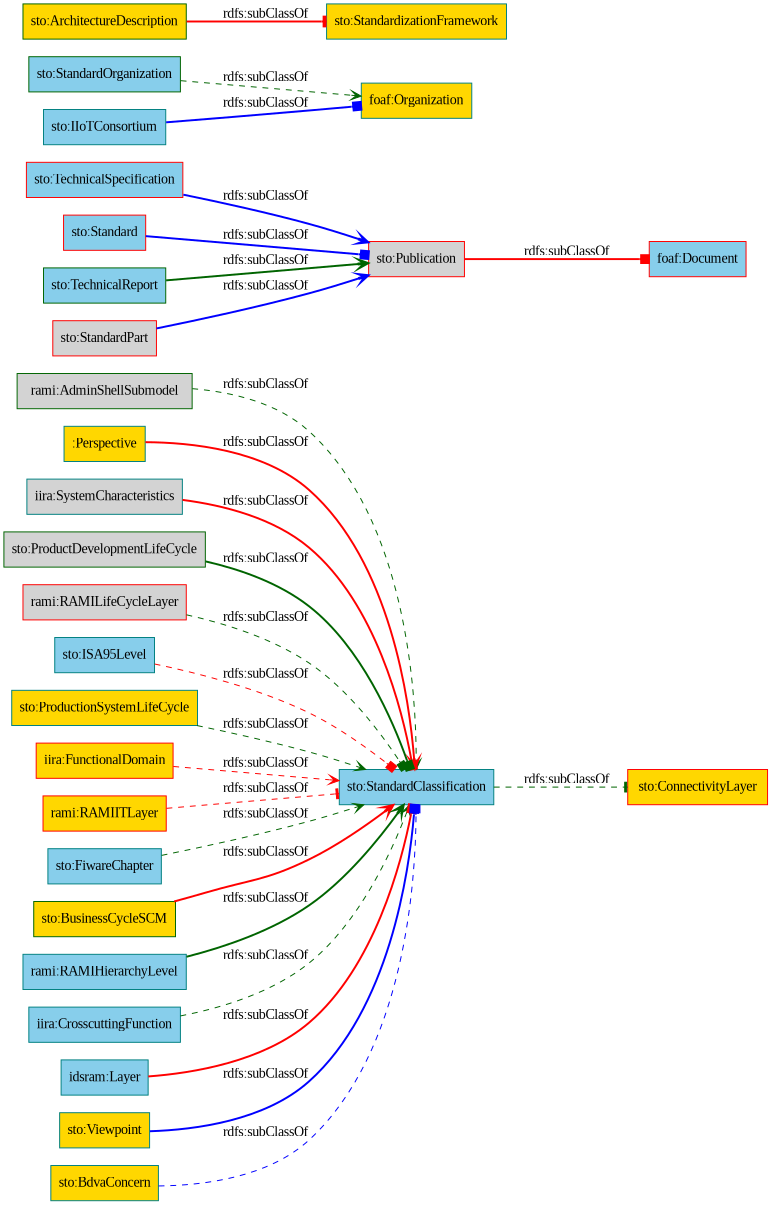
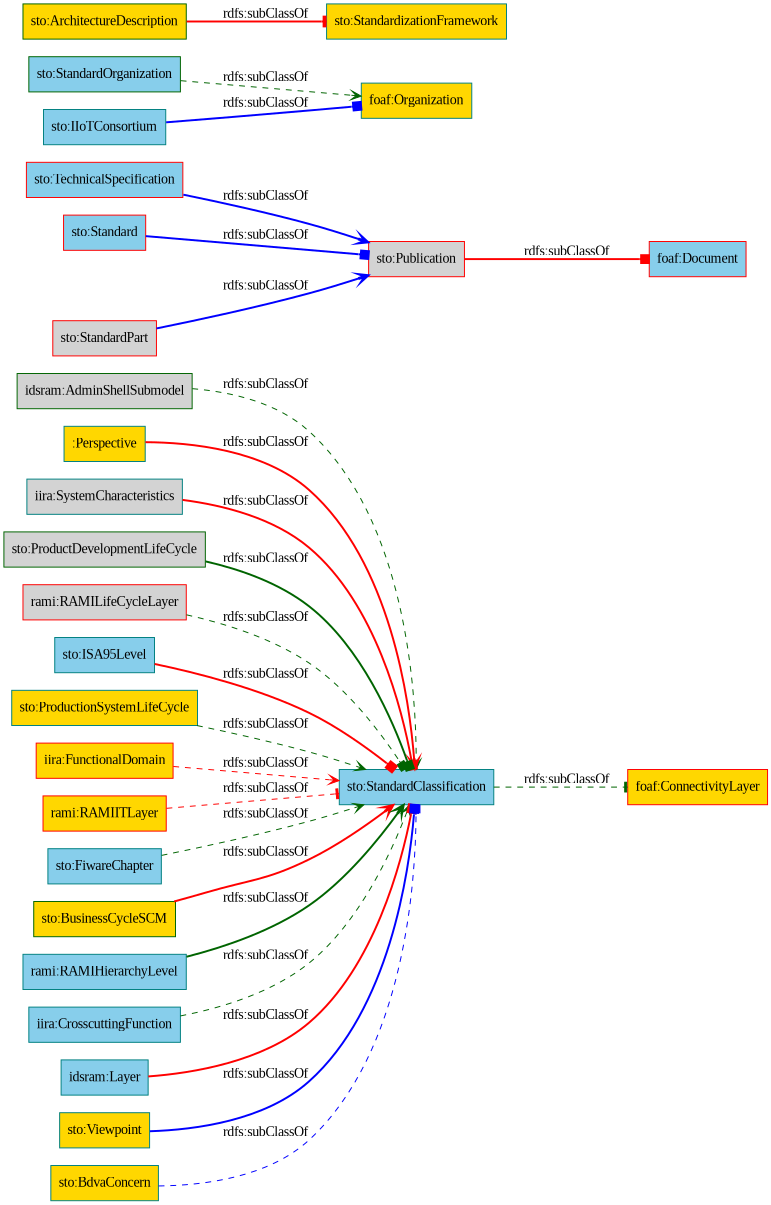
node "sto:TechnicalReport": removed
node "rami:AdminShellSubmodel": label "rami:AdminShellSubmodel" -> "idsram:AdminShellSubmodel"
edge "sto:ISA95Level" -> "sto:StandardClassification": style dashed -> bold
node "sto:ConnectivityLayer": label "sto:ConnectivityLayer" -> "foaf:ConnectivityLayer"
